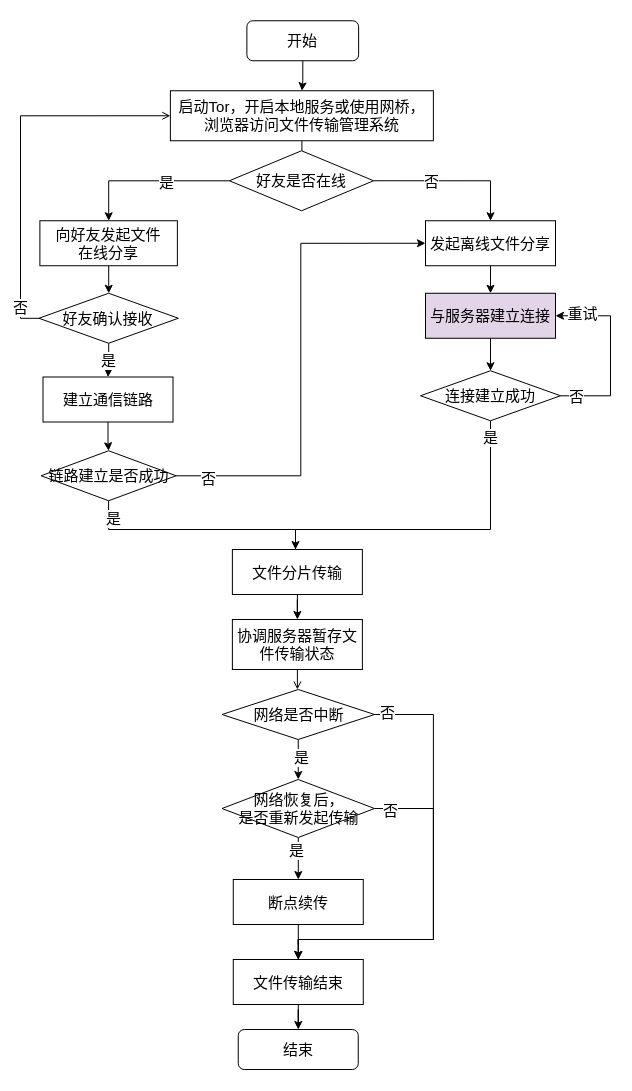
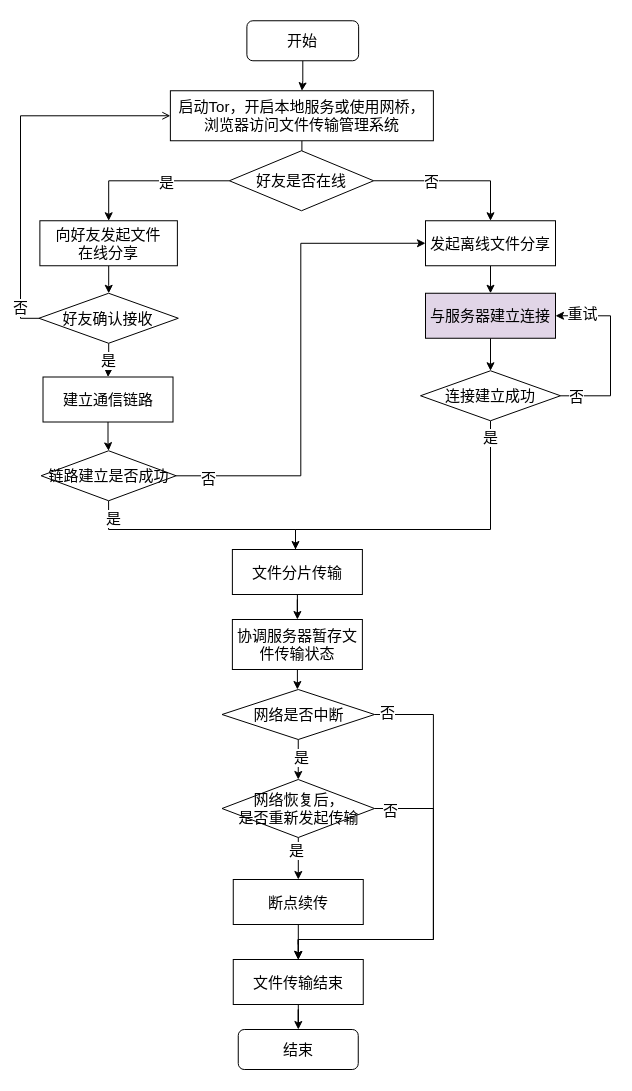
edge "协调服务器暂存文件传输状态" -> "网络是否中断": arrowhead open -> classic
